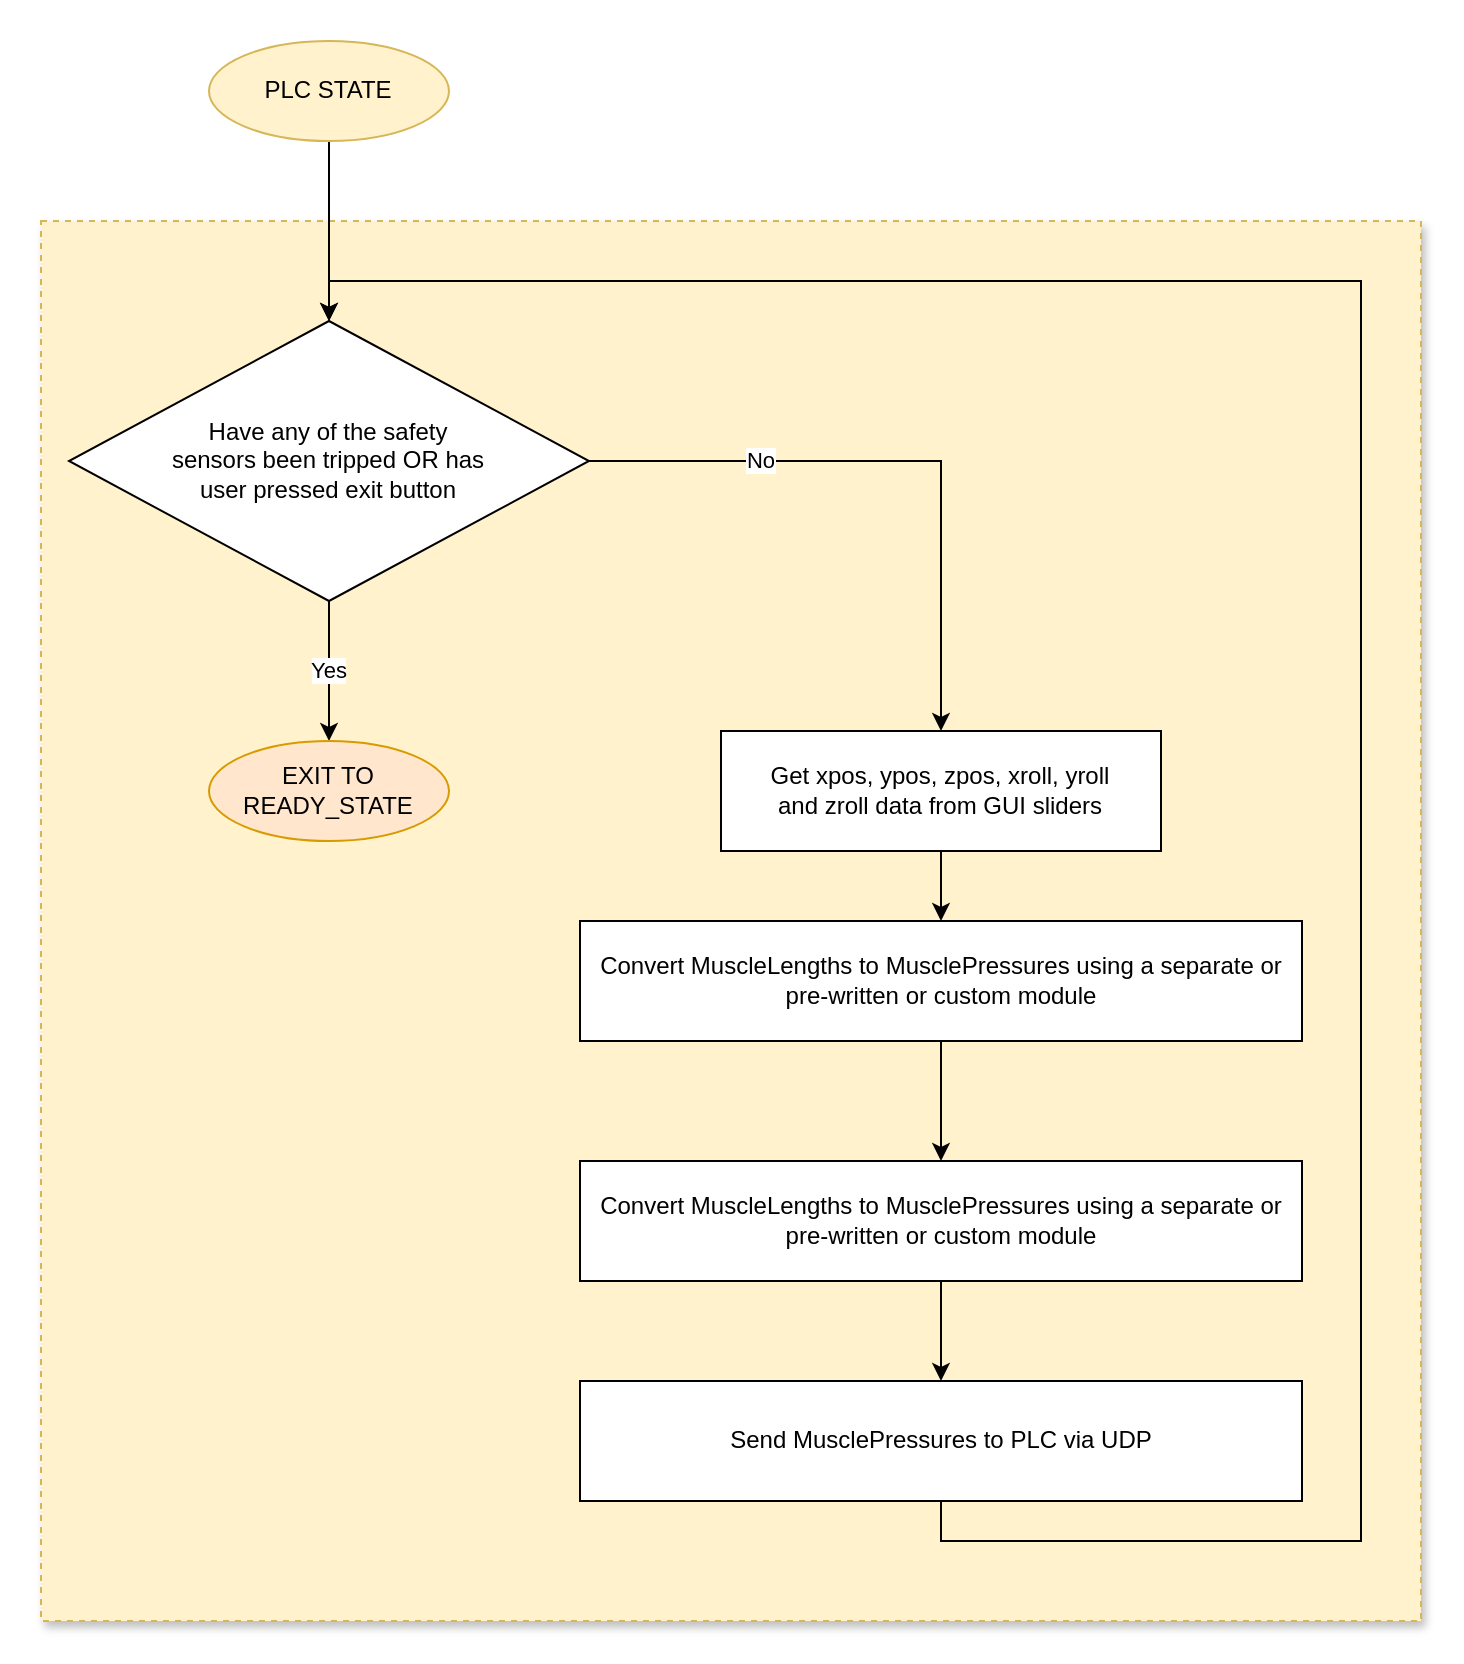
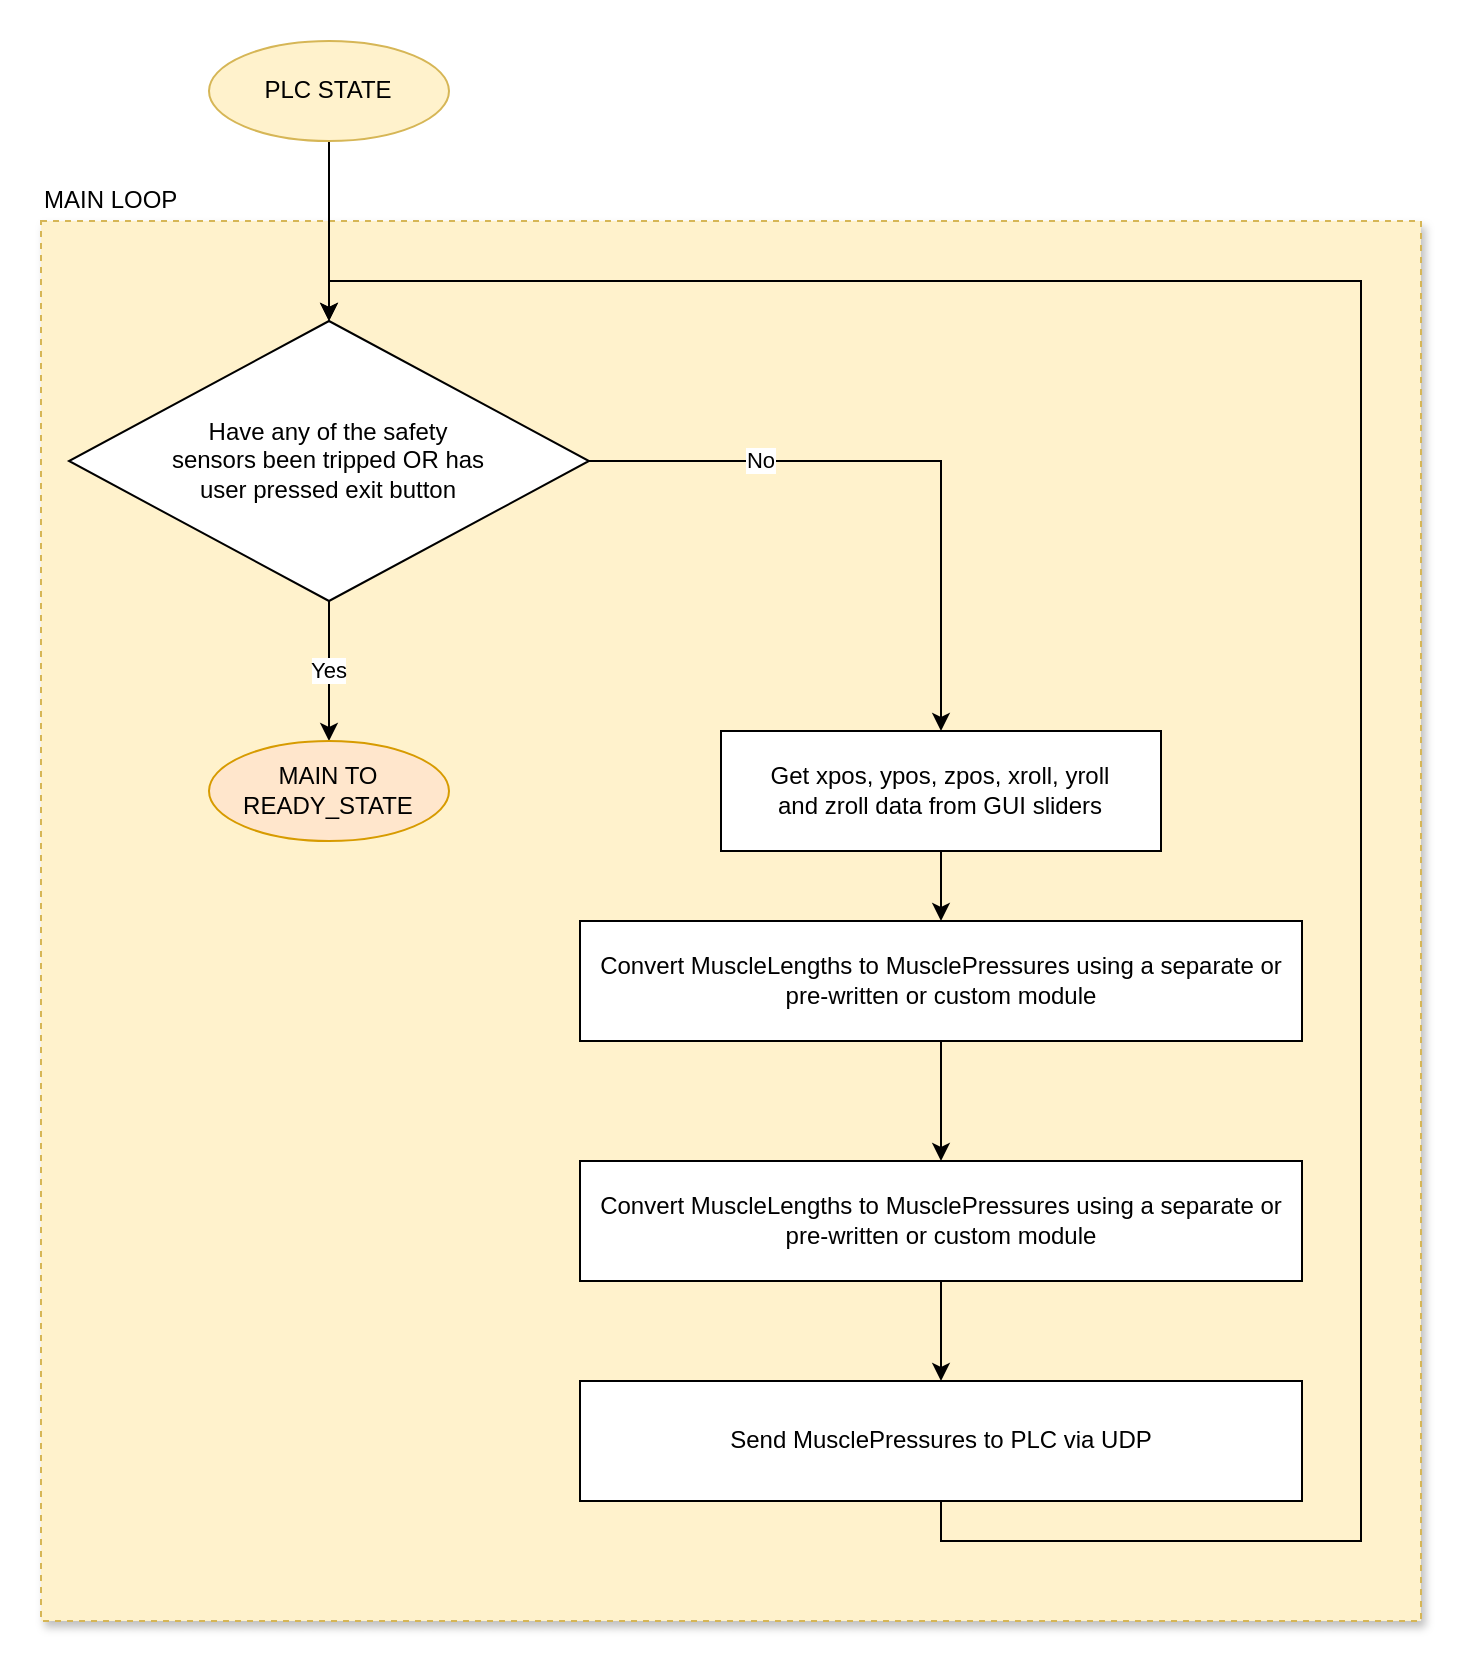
node "MAIN LOOP": added
node "EXIT TO READY_STATE": label "EXIT TO READY_STATE" -> "MAIN TO READY_STATE"
